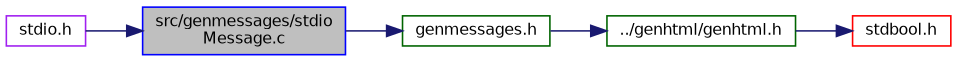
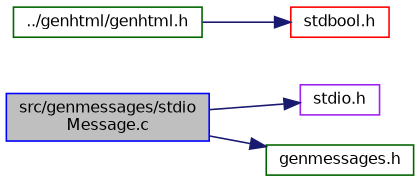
edge "stdio.h" -> "src/genmessages/stdio Message.c": reversed
edge "genmessages.h" -> "../genhtml/genhtml.h": removed
